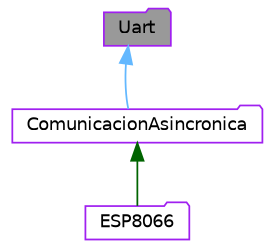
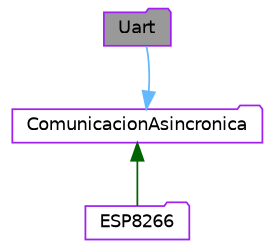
edge "ComunicacionAsincronica" -> "Uart": reversed
node "ESP8066": label "ESP8066" -> "ESP8266"
